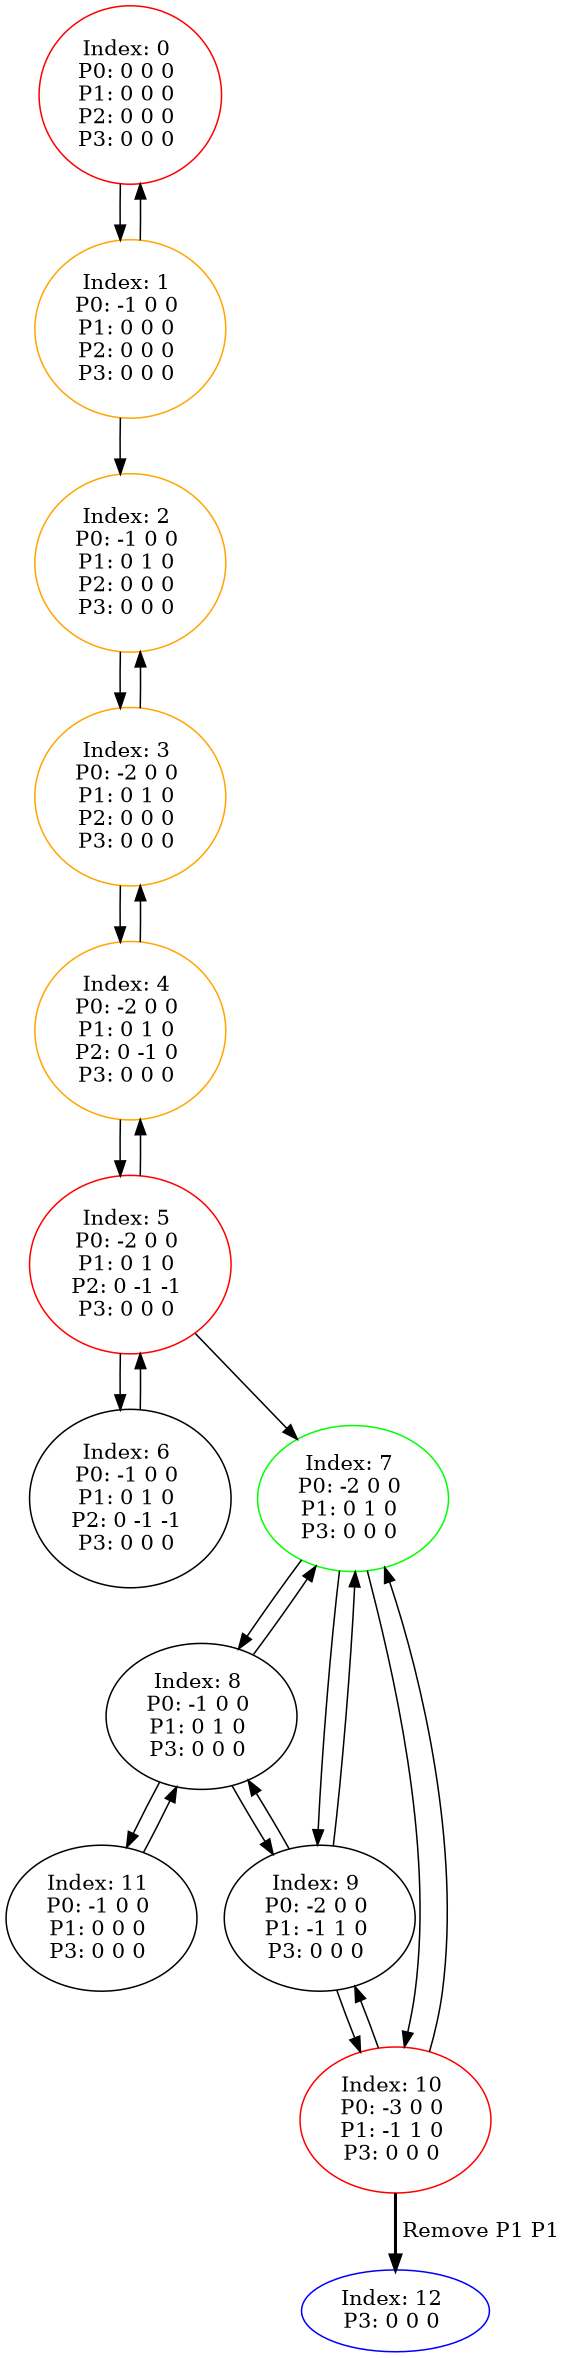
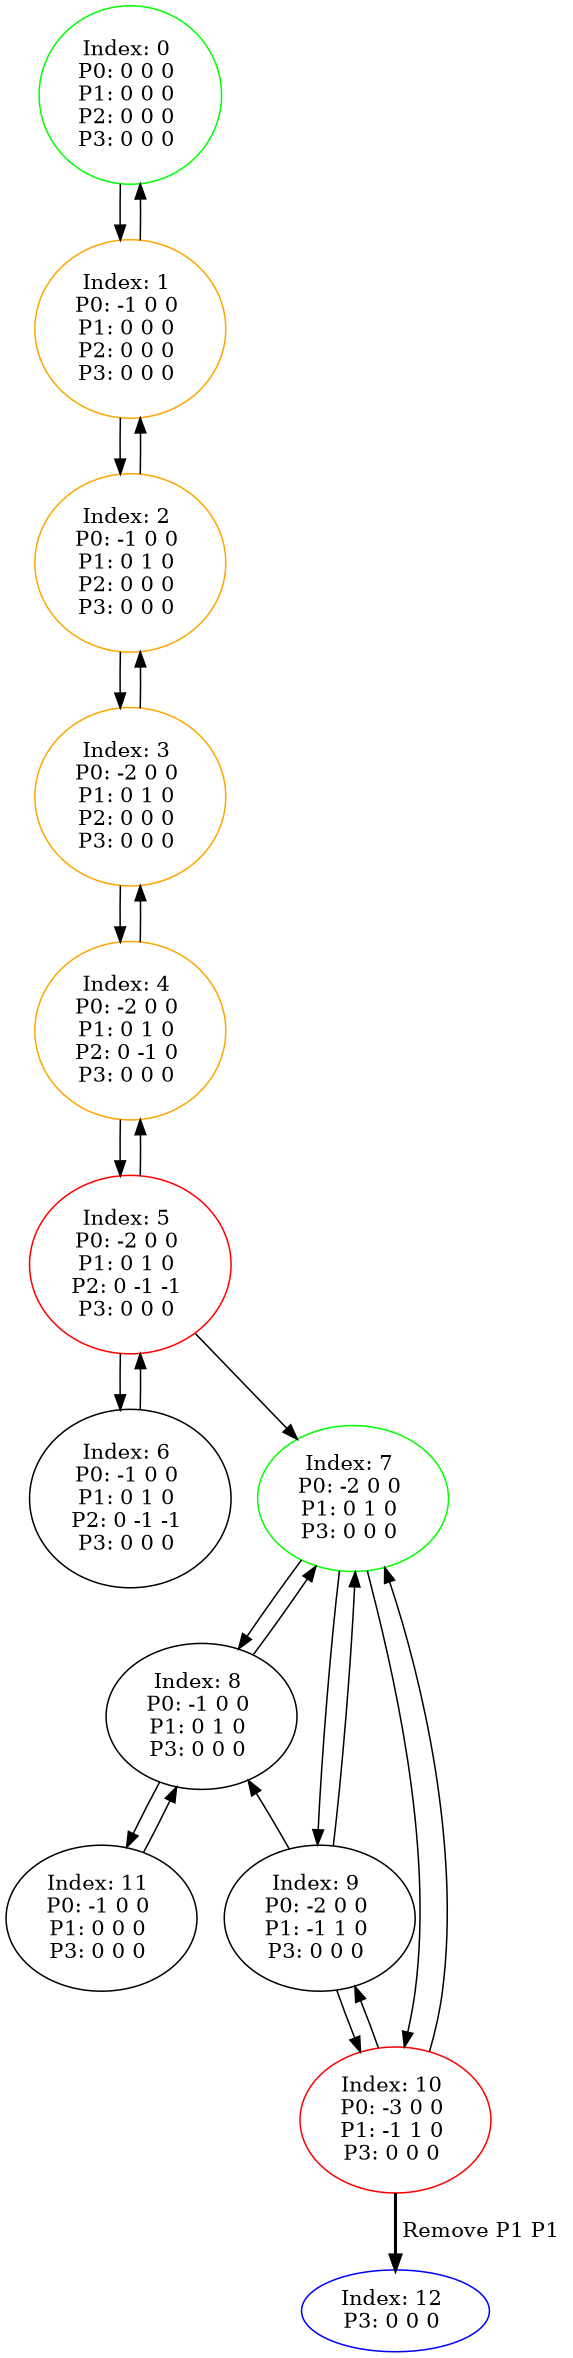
node "Index: 0 P0: 0 0 0 P1: 0 0 0 P2: 0 0 0 P3: 0 0 0": color red -> green
edge "Index: 2 P0: -1 0 0 P1: 0 1 0 P2: 0 0 0 P3: 0 0 0" -> "Index: 1 P0: -1 0 0 P1: 0 0 0 P2: 0 0 0 P3: 0 0 0": added
edge "Index: 8 P0: -1 0 0 P1: 0 1 0 P3: 0 0 0" -> "Index: 9 P0: -2 0 0 P1: -1 1 0 P3: 0 0 0": removed
